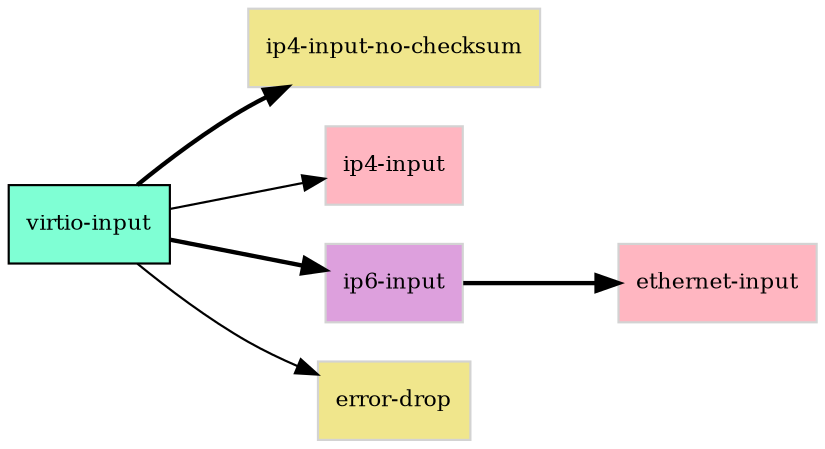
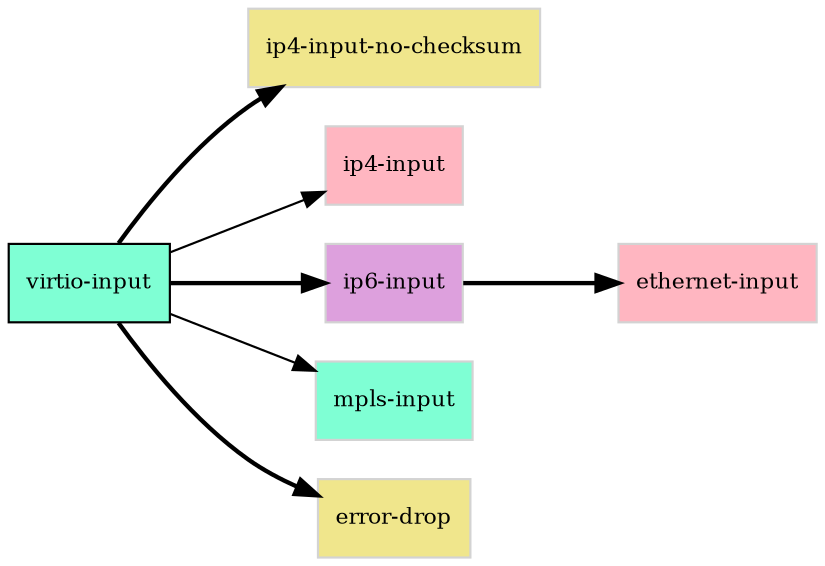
edge "virtio-input" -> "error-drop": style solid -> bold
node "mpls-input": added
